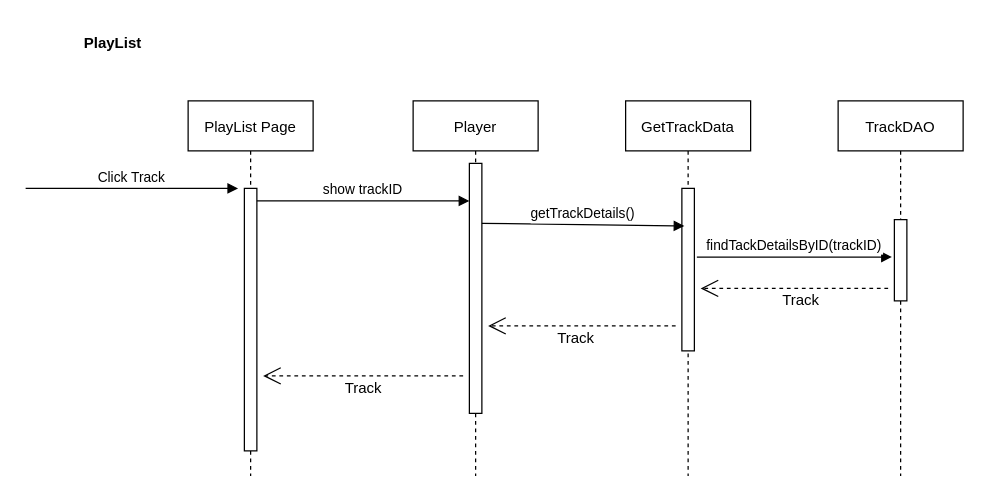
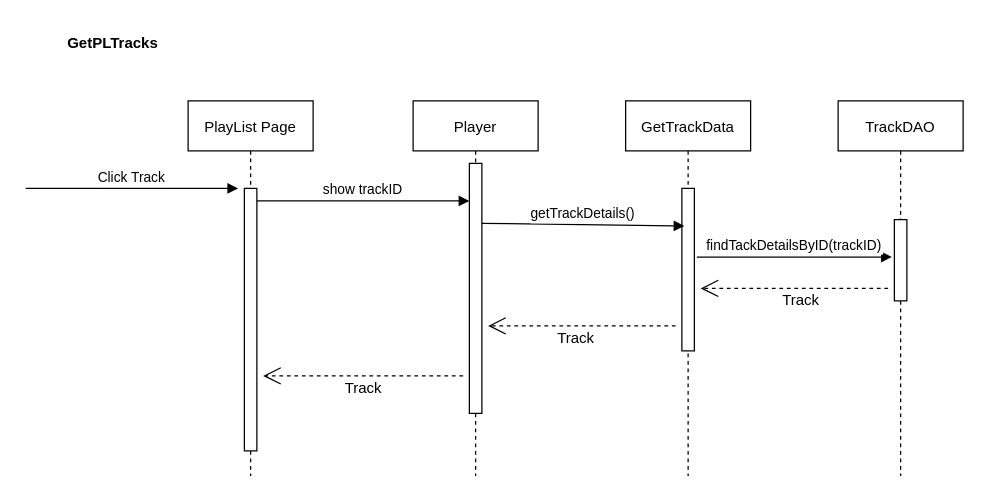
node "PlayList": label "PlayList" -> "GetPLTracks"
